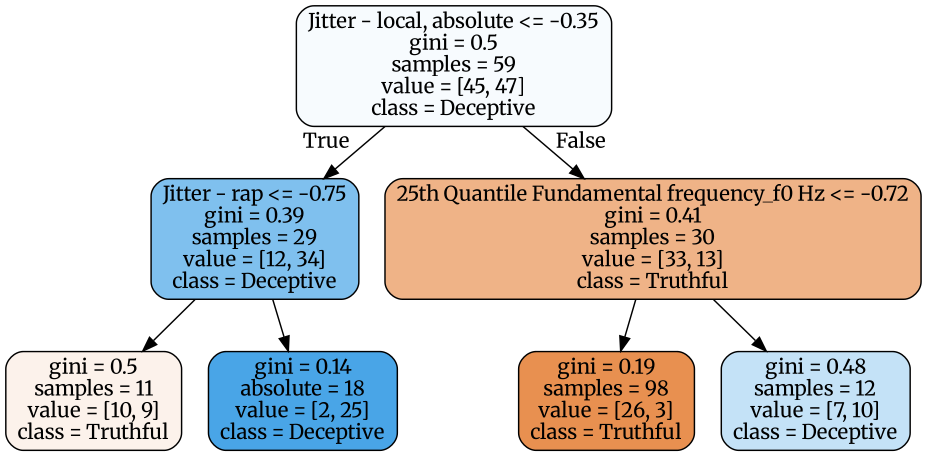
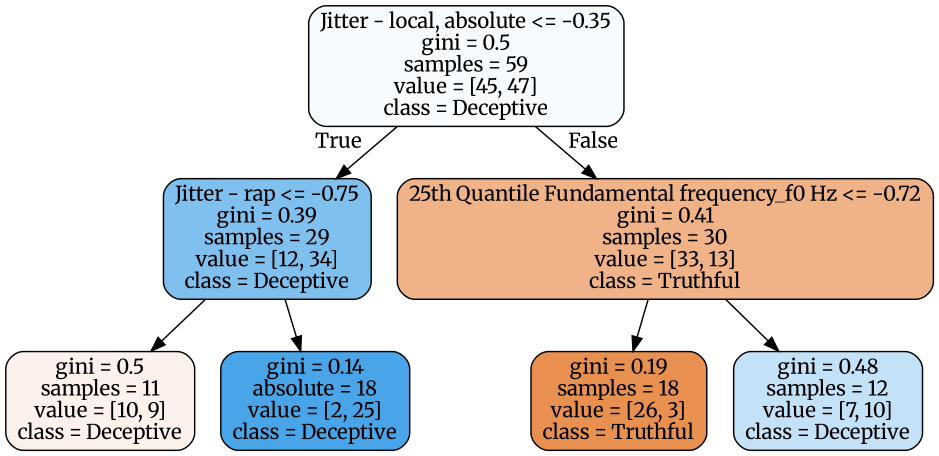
node "gini = 0.5 samples = 11 value = [10, 9] class = Truthful": label "gini = 0.5 samples = 11 value = [10, 9] class = Truthful" -> "gini = 0.5 samples = 11 value = [10, 9] class = Deceptive"
node "gini = 0.19 samples = 98 value = [26, 3] class = Truthful": label "gini = 0.19 samples = 98 value = [26, 3] class = Truthful" -> "gini = 0.19 samples = 18 value = [26, 3] class = Truthful"
